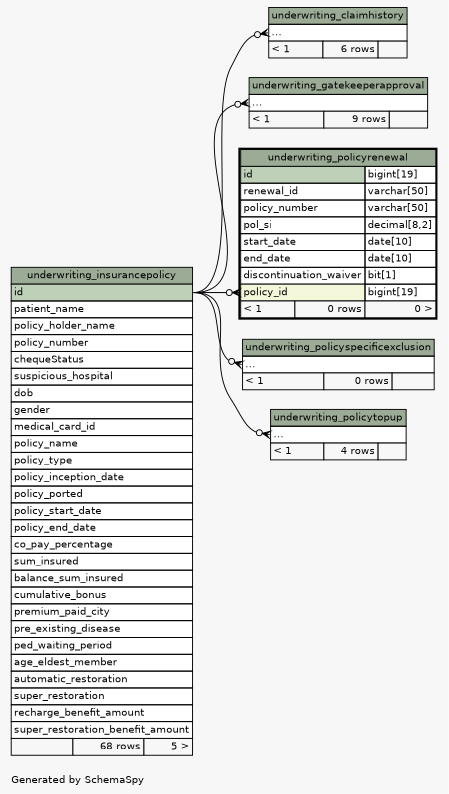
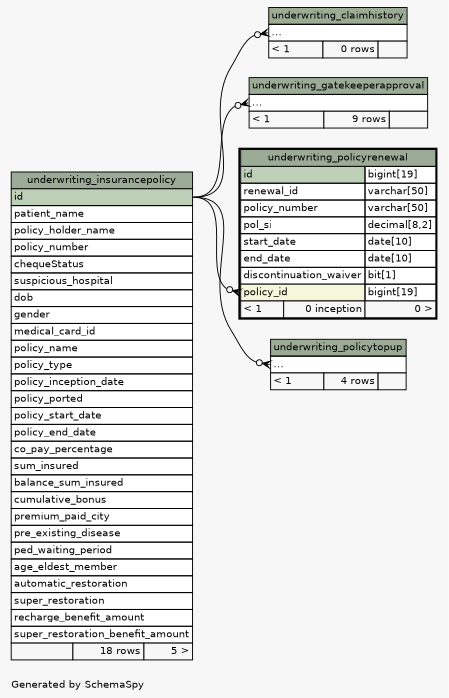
node "underwriting_claimhistory": text "6 rows" -> "0 rows"
node "underwriting_policyrenewal": text "0 rows" -> "0 inception"
node "underwriting_policyspecificexclusion": removed
node "underwriting_insurancepolicy": text "68 rows" -> "18 rows"
